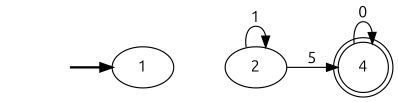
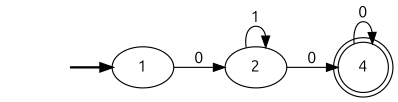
edge "2" -> "4": label "5" -> "0"
edge "1" -> "2": added, label "0"
